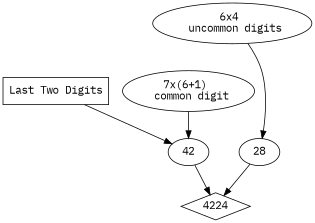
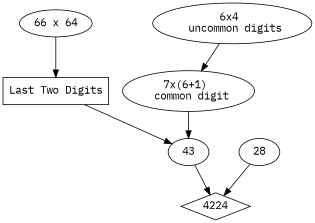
node "66 x 64": added
edge "6x4 uncommon digits" -> "28": now "6x4 uncommon digits" -> "7x(6+1) common digit"
node "42": label "42" -> "43"
